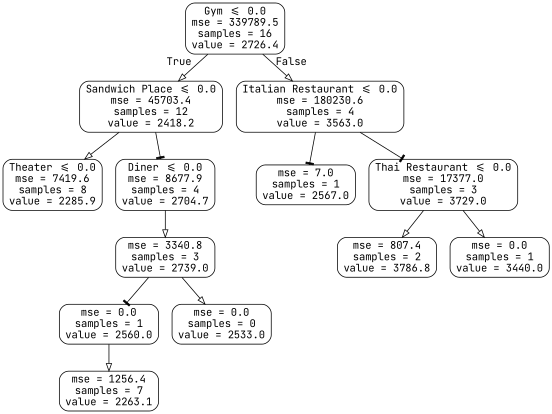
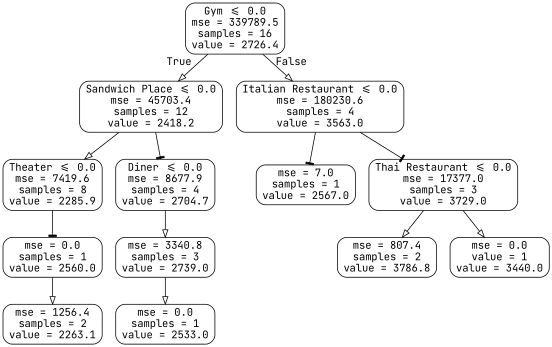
node "mse = 0.0 samples = 1 value = 3440.0": label "mse = 0.0 samples = 1 value = 3440.0" -> "mse = 0.0 value = 1 value = 3440.0"
edge "mse = 3340.8 samples = 3 value = 2739.0" -> "mse = 0.0 samples = 1 value = 2560.0": now "Theater <= 0.0 mse = 7419.6 samples = 8 value = 2285.9" -> "mse = 0.0 samples = 1 value = 2560.0"
node "mse = 0.0 samples = 0 value = 2533.0": label "mse = 0.0 samples = 0 value = 2533.0" -> "mse = 0.0 samples = 1 value = 2533.0"
node "mse = 1256.4 samples = 7 value = 2263.1": label "mse = 1256.4 samples = 7 value = 2263.1" -> "mse = 1256.4 samples = 2 value = 2263.1"
